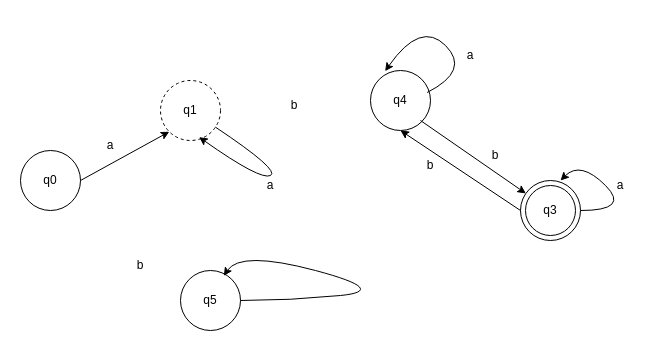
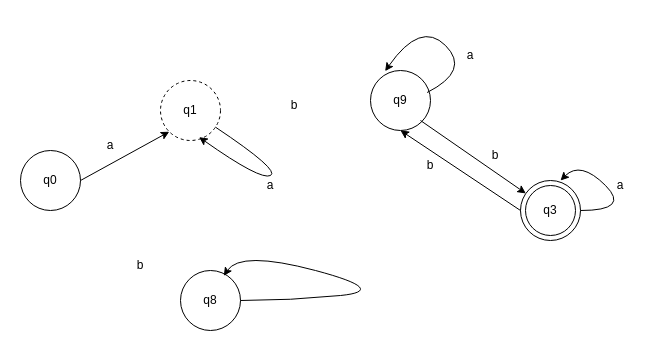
node "q4": label "q4" -> "q9"
node "q5": label "q5" -> "q8"
